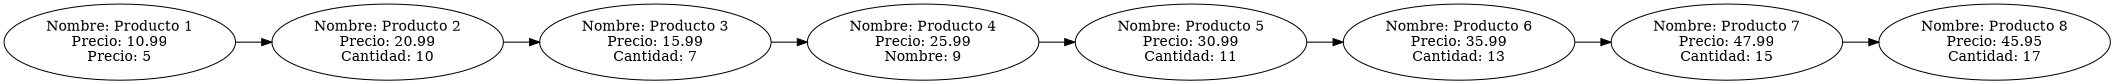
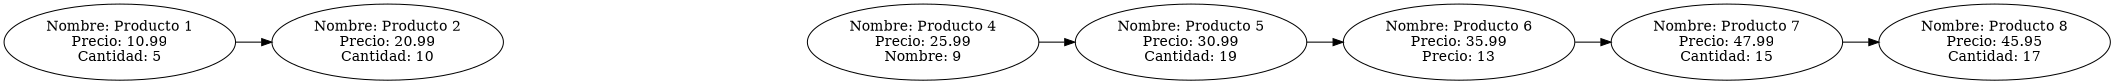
node "Nombre: Producto 1 Precio: 10.99 Precio: 5": label "Nombre: Producto 1 Precio: 10.99 Precio: 5" -> "Nombre: Producto 1 Precio: 10.99 Cantidad: 5"
node "Nombre: Producto 3 Precio: 15.99 Cantidad: 7": removed
node "Nombre: Producto 5 Precio: 30.99 Cantidad: 11": label "Nombre: Producto 5 Precio: 30.99 Cantidad: 11" -> "Nombre: Producto 5 Precio: 30.99 Cantidad: 19"
node "Nombre: Producto 6 Precio: 35.99 Cantidad: 13": label "Nombre: Producto 6 Precio: 35.99 Cantidad: 13" -> "Nombre: Producto 6 Precio: 35.99 Precio: 13"
